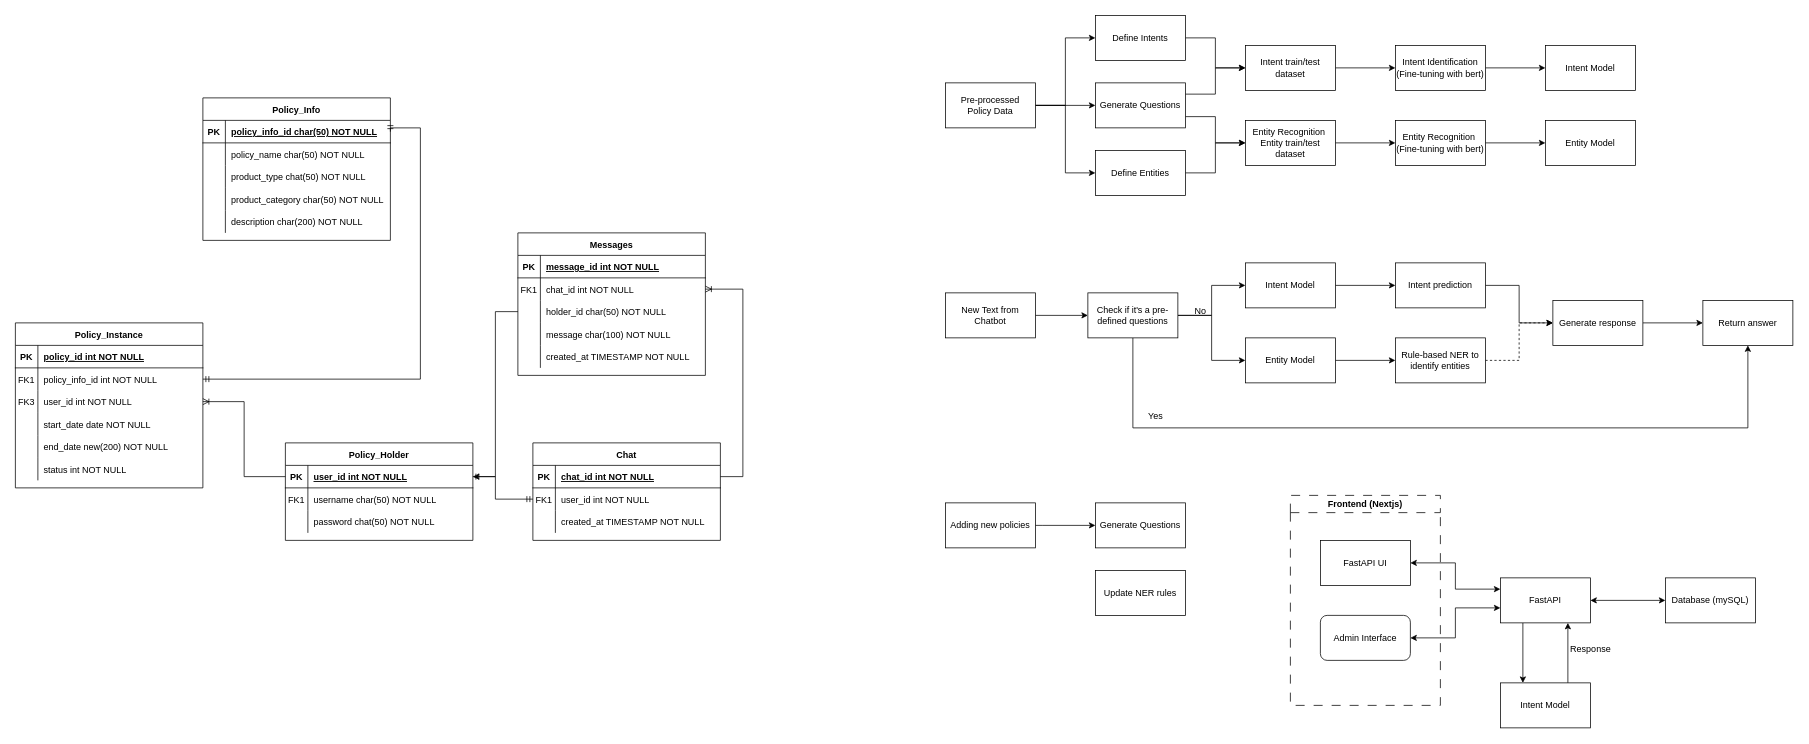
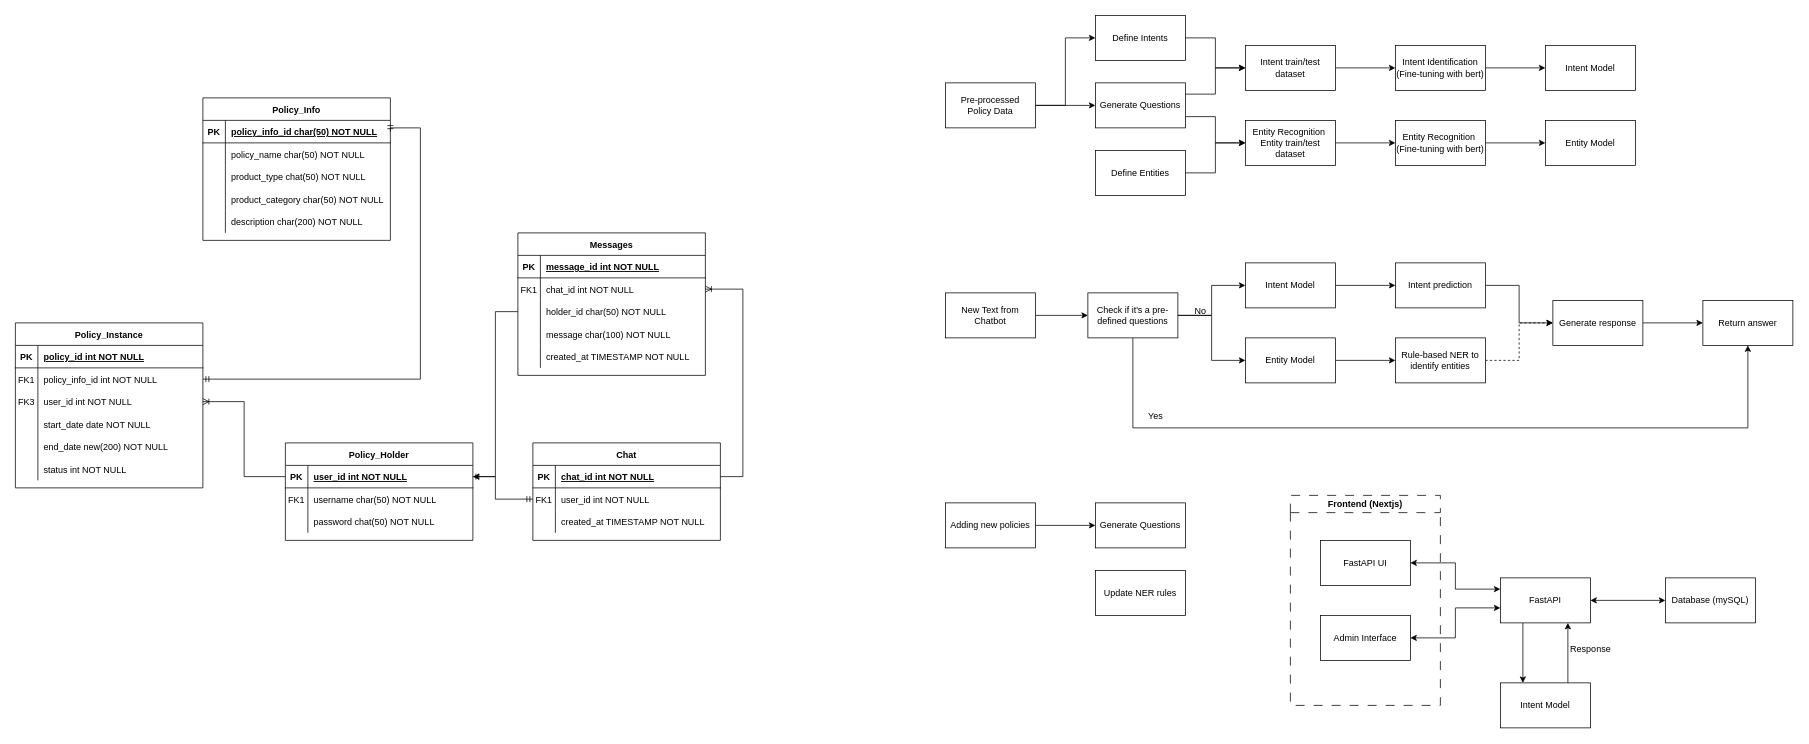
edge "Pre-processed Policy Data" -> "Define Entities": removed
node "Admin Interface": shape rounded rectangle -> rectangle
